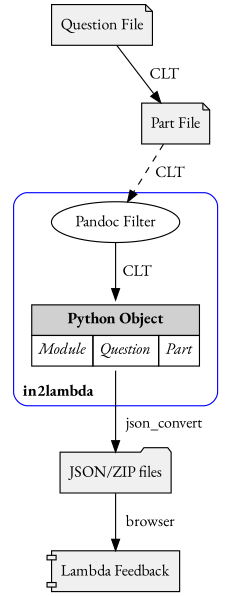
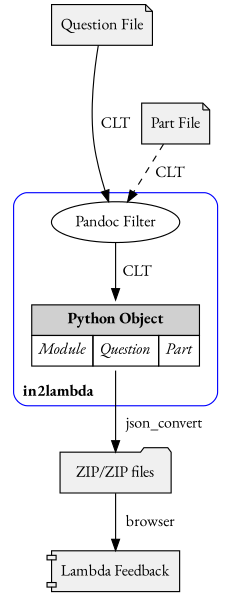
edge "Question File" -> "Part File": now "Question File" -> "Pandoc Filter"
node "JSON/ZIP files": label "JSON/ZIP files" -> "ZIP/ZIP files"
